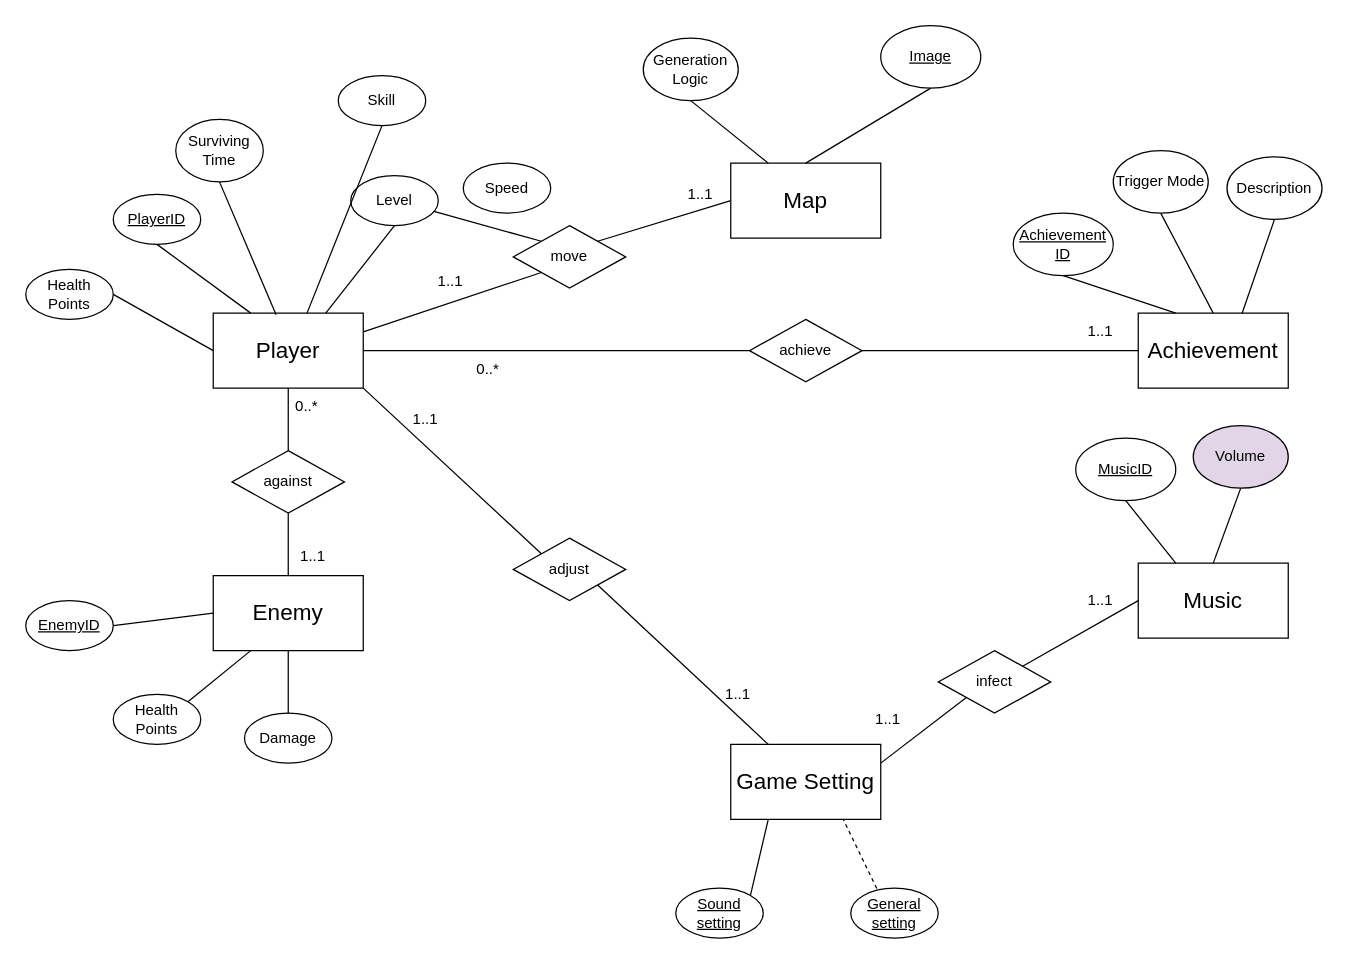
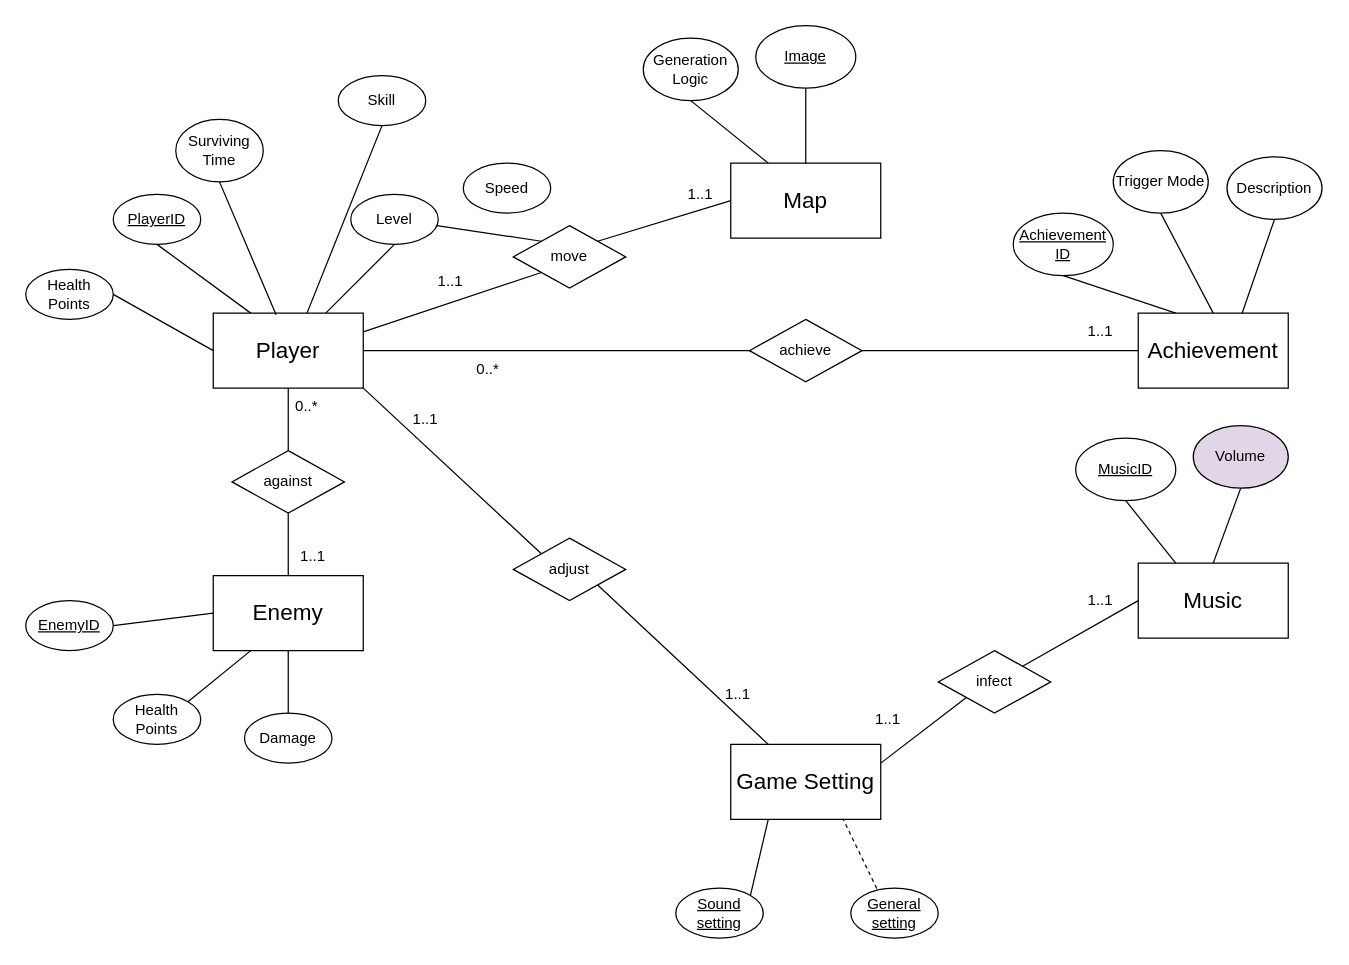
node "Image": moved (931, 57) -> (806, 57)
node "Level": moved (394, 201) -> (394, 219)
